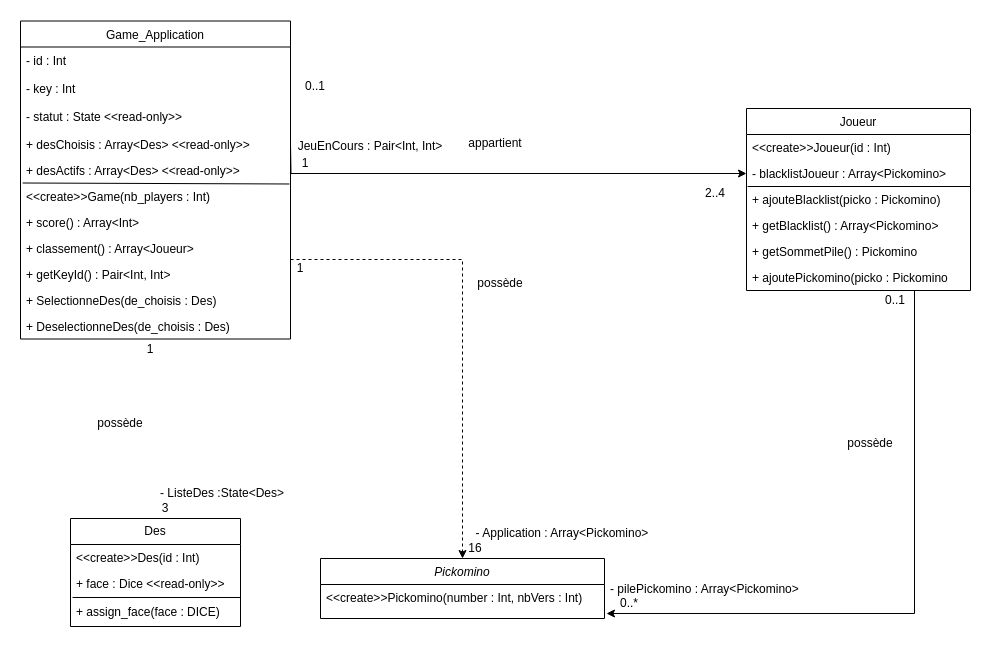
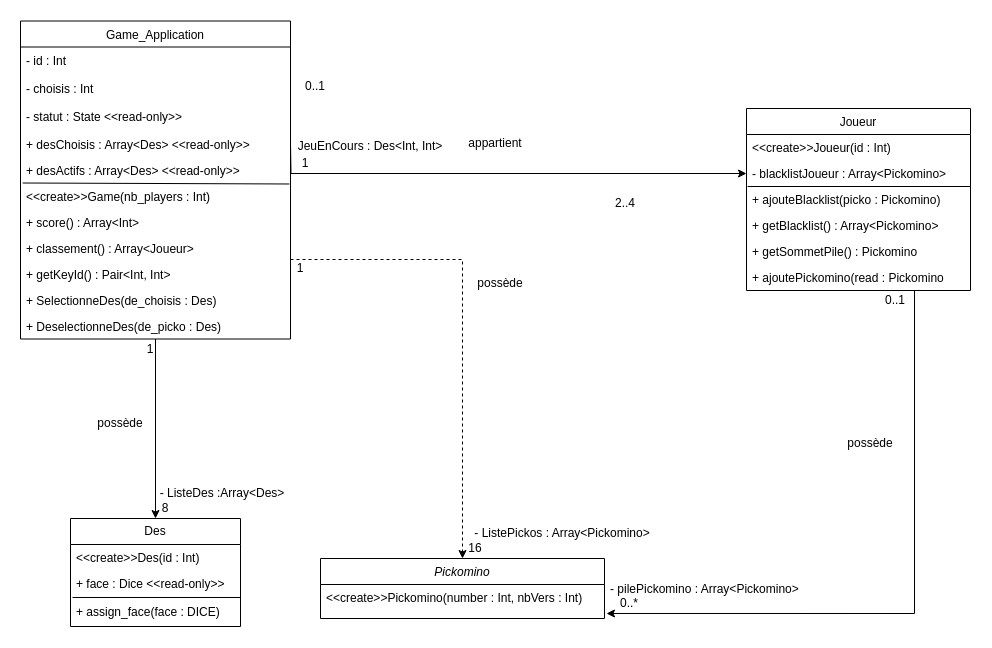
node "- key : Int": label "- key : Int" -> "- choisis : Int"
node "JeuEnCours : Pair<Int, Int>": label "JeuEnCours : Pair<Int, Int>" -> "JeuEnCours : Des<Int, Int>"
node "2..4": moved (716, 194) -> (626, 204)
node "+ ajoutePickomino(picko : Pickomino": label "+ ajoutePickomino(picko : Pickomino" -> "+ ajoutePickomino(read : Pickomino"
node "+ DeselectionneDes(de_choisis : Des)": label "+ DeselectionneDes(de_choisis : Des)" -> "+ DeselectionneDes(de_picko : Des)"
edge "Game_Application" -> "Des": added
node "- ListeDes :State<Des>": label "- ListeDes :State<Des>" -> "- ListeDes :Array<Des>"
node "3": label "3" -> "8"
node "- Application : Array<Pickomino>": label "- Application : Array<Pickomino>" -> "- ListePickos : Array<Pickomino>"
